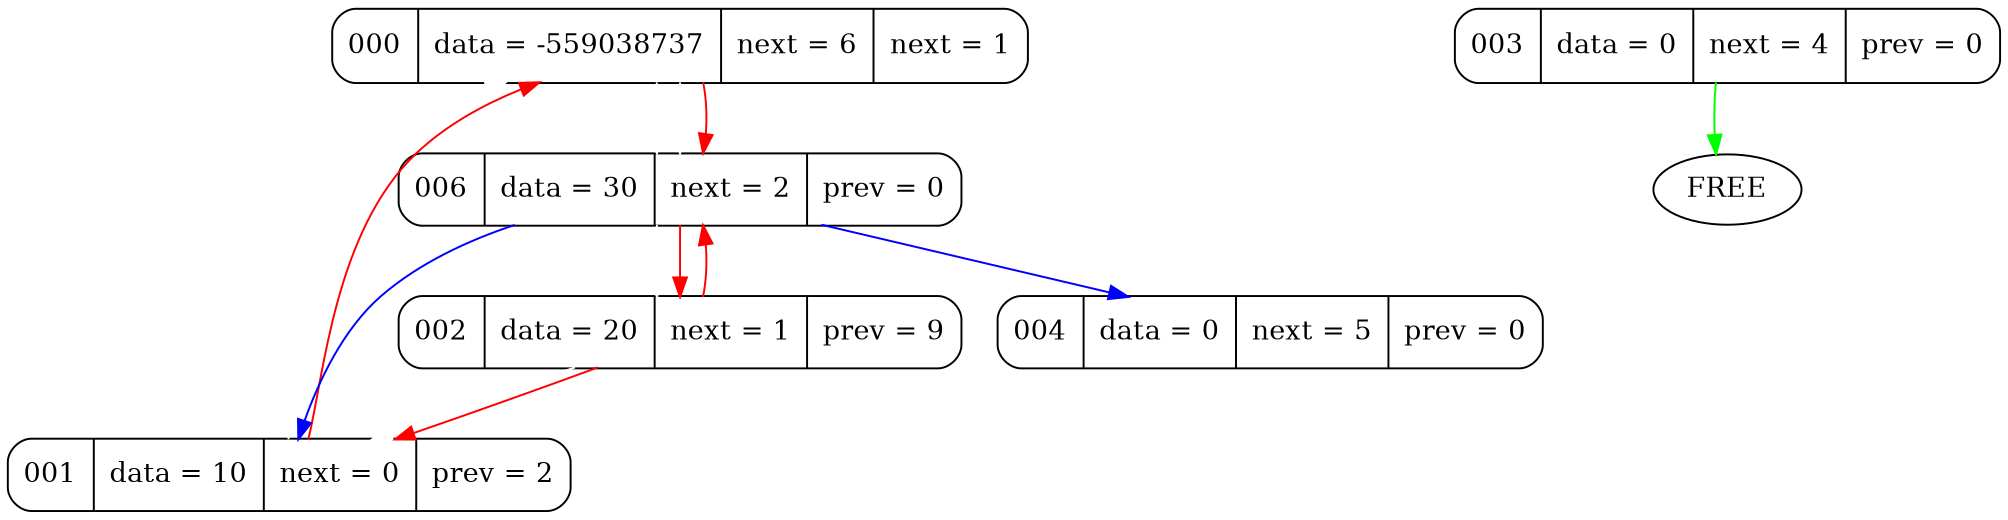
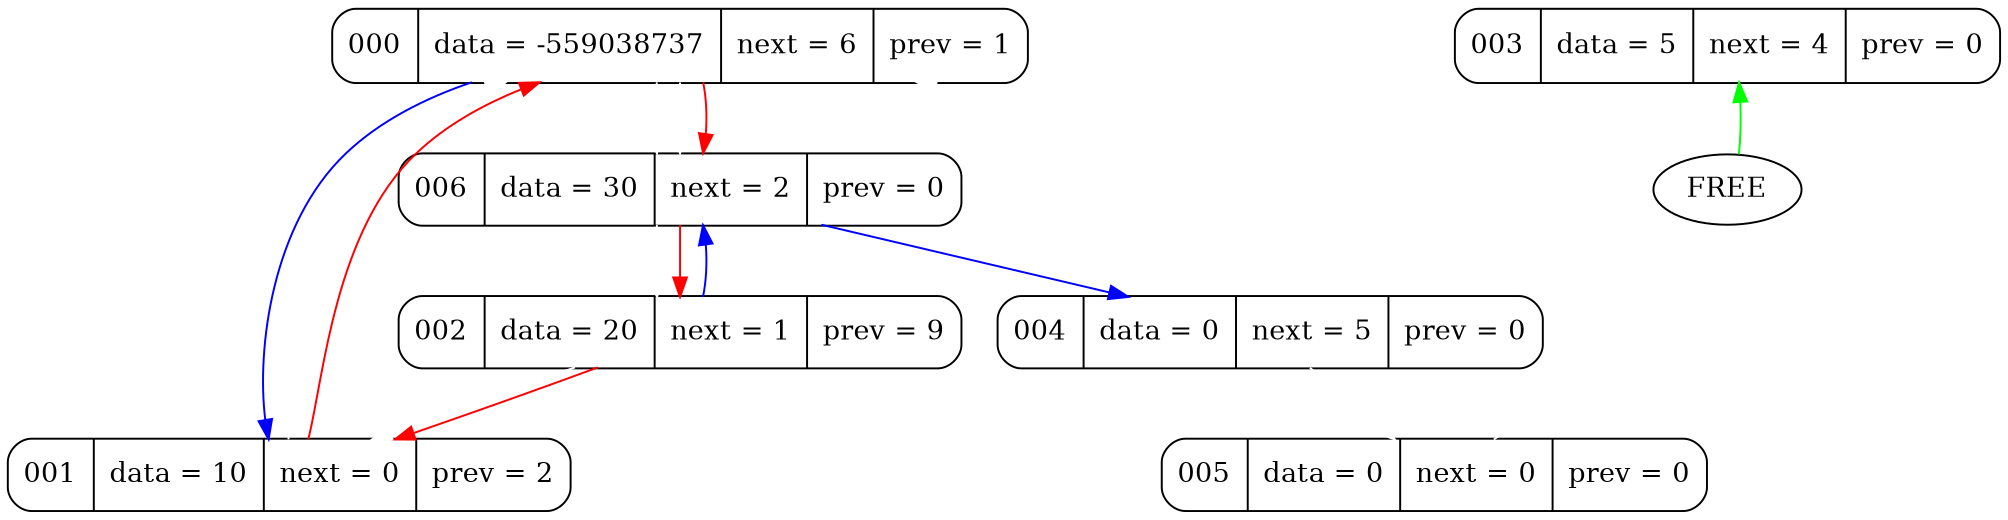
node "000": text "next = 1" -> "prev = 1"
node "003": text "data = 0" -> "data = 5"
edge "003" -> "FREE": reversed
edge "002" -> "006": color red -> blue
edge "006" -> "001": now "000" -> "001"
node "005": added
